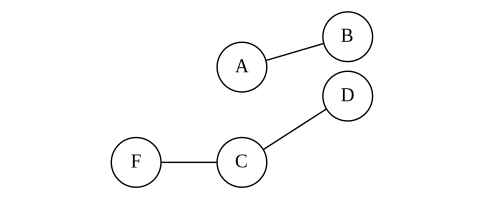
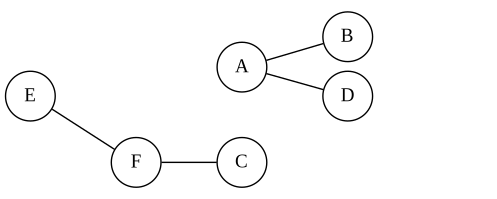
node "E": added
edge "D" -- "C": now "D" -- "A"
